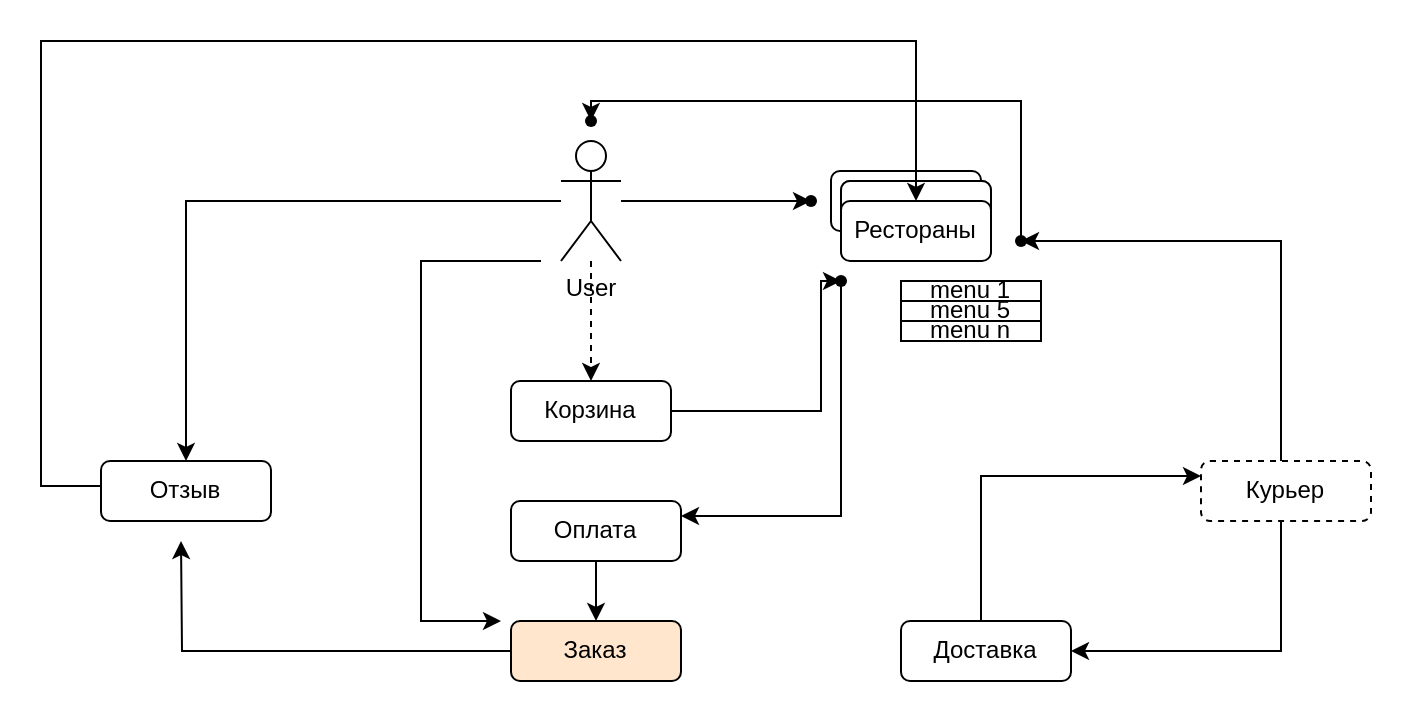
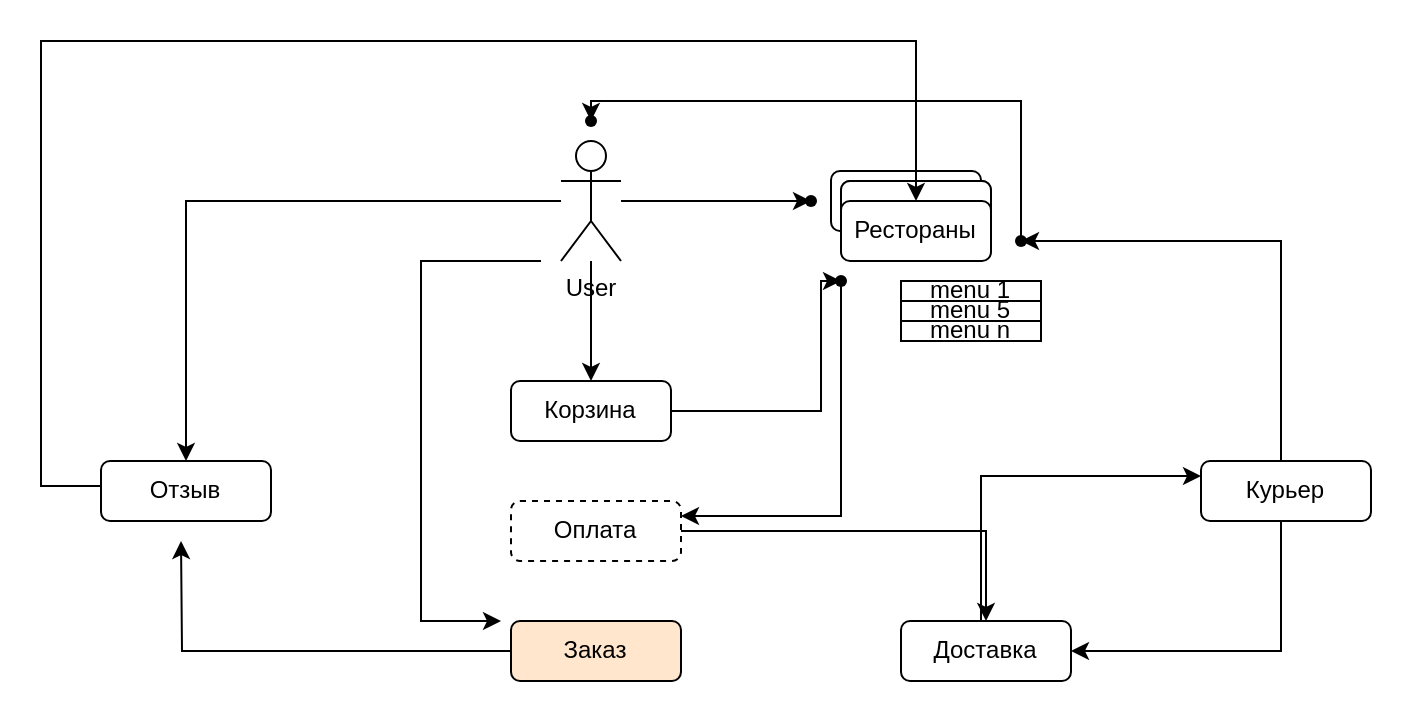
edge "User" -> "Корзина": style dashed -> solid
node "Курьер": style dashed -> solid
node "Оплата": style solid -> dashed
edge "Оплата" -> "Заказ": now "Оплата" -> "Доставка"
